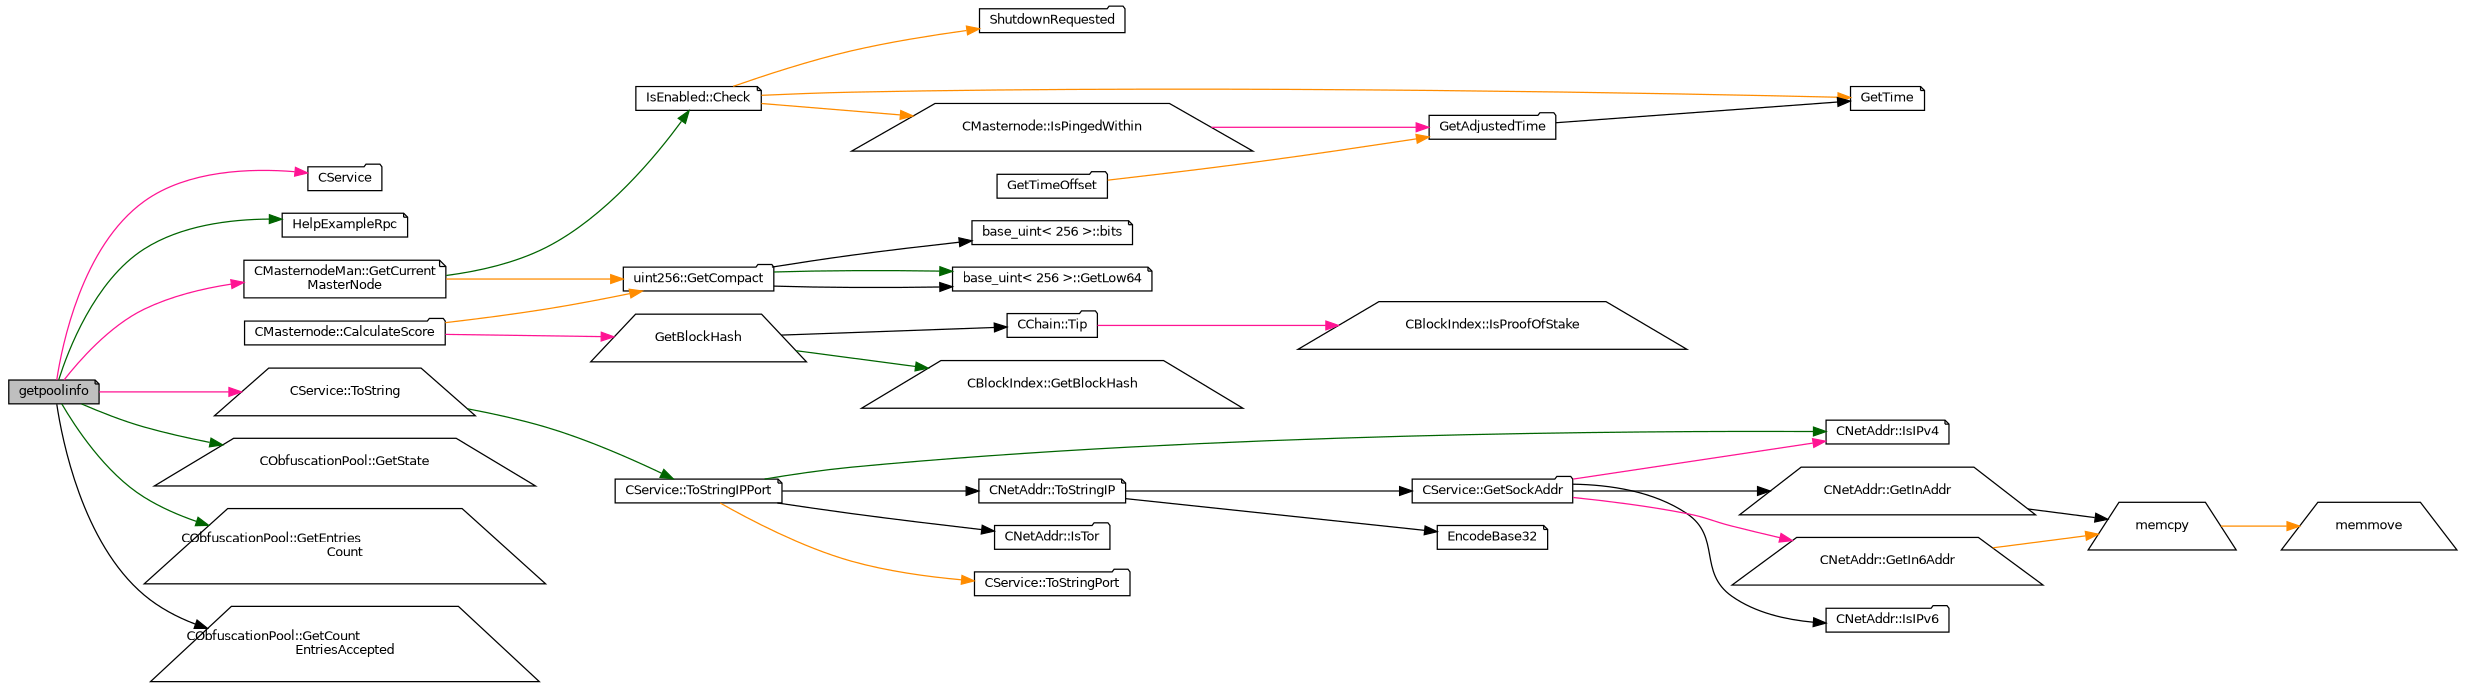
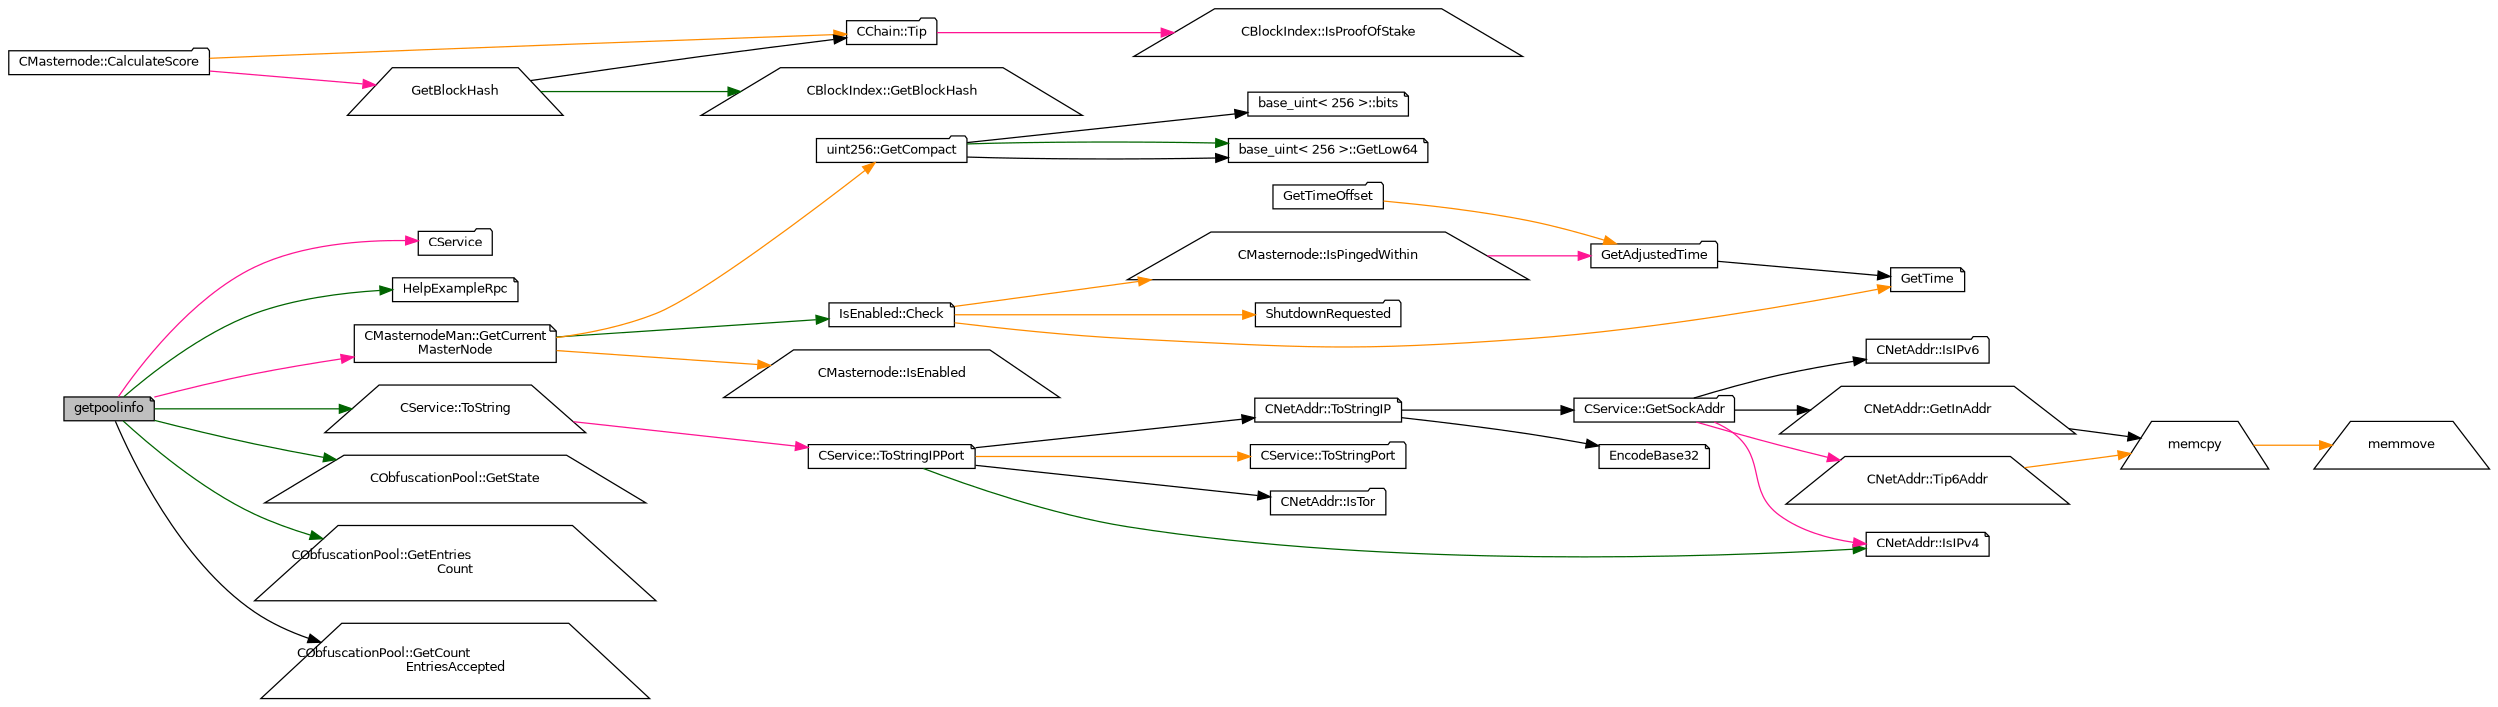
edge "CMasternode::CalculateScore" -> "uint256::GetCompact": now "CMasternode::CalculateScore" -> "CChain::Tip"
node "CMasternode::IsEnabled": added
edge "getpoolinfo" -> "CService::ToString": color deeppink -> darkgreen
edge "CService::ToString" -> "CService::ToStringIPPort": color darkgreen -> deeppink
node "CNetAddr::GetIn6Addr": label "CNetAddr::GetIn6Addr" -> "CNetAddr::Tip6Addr"
